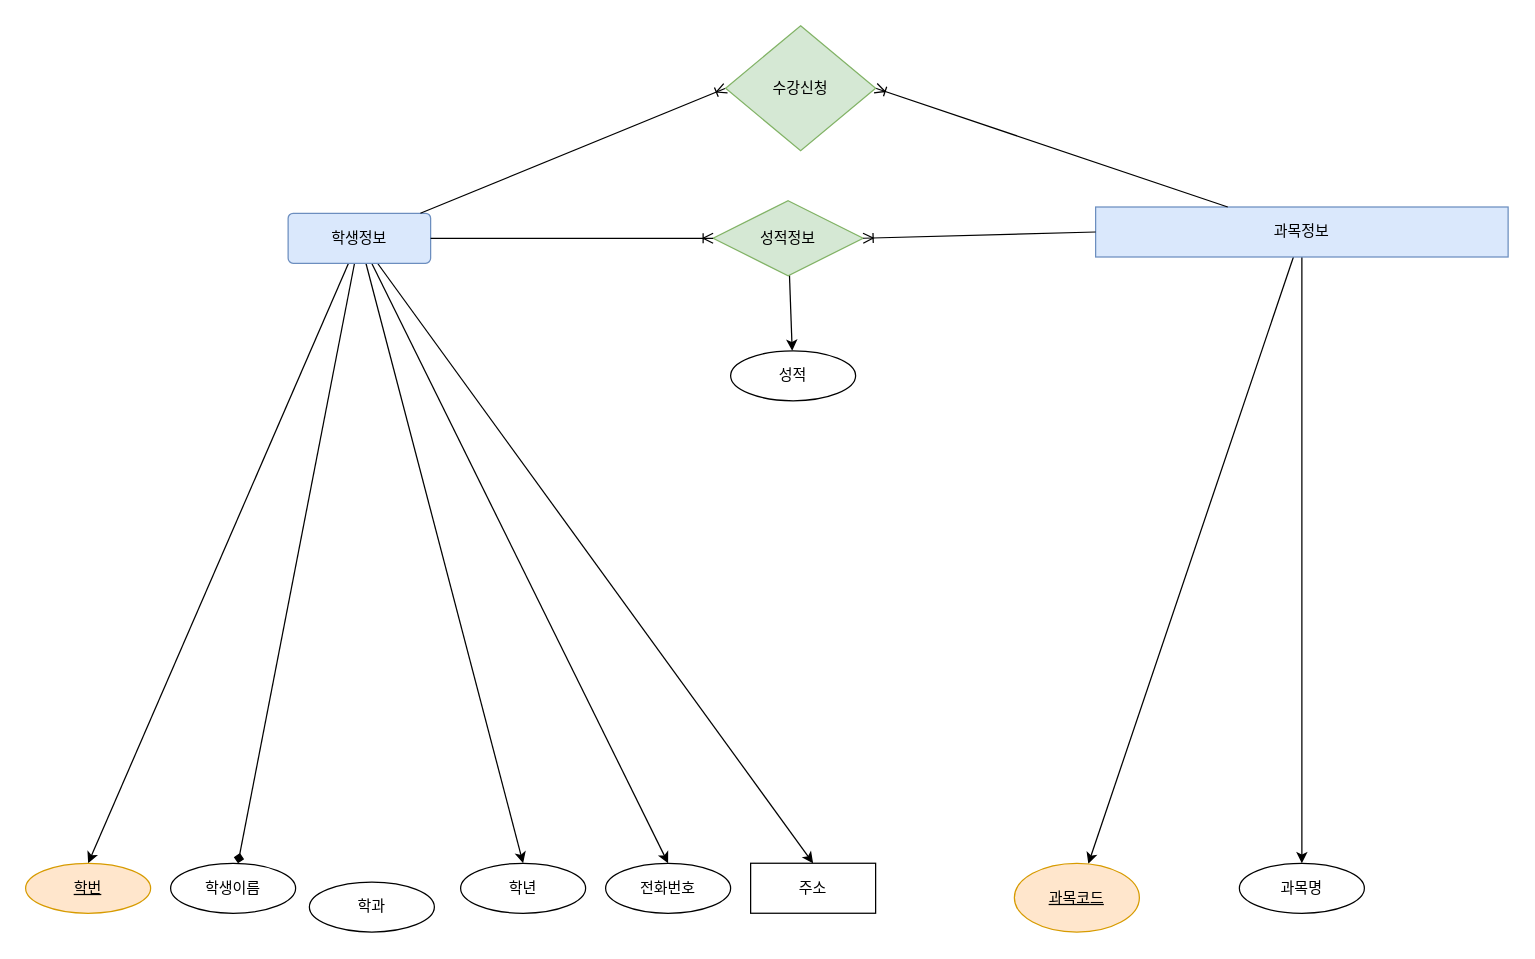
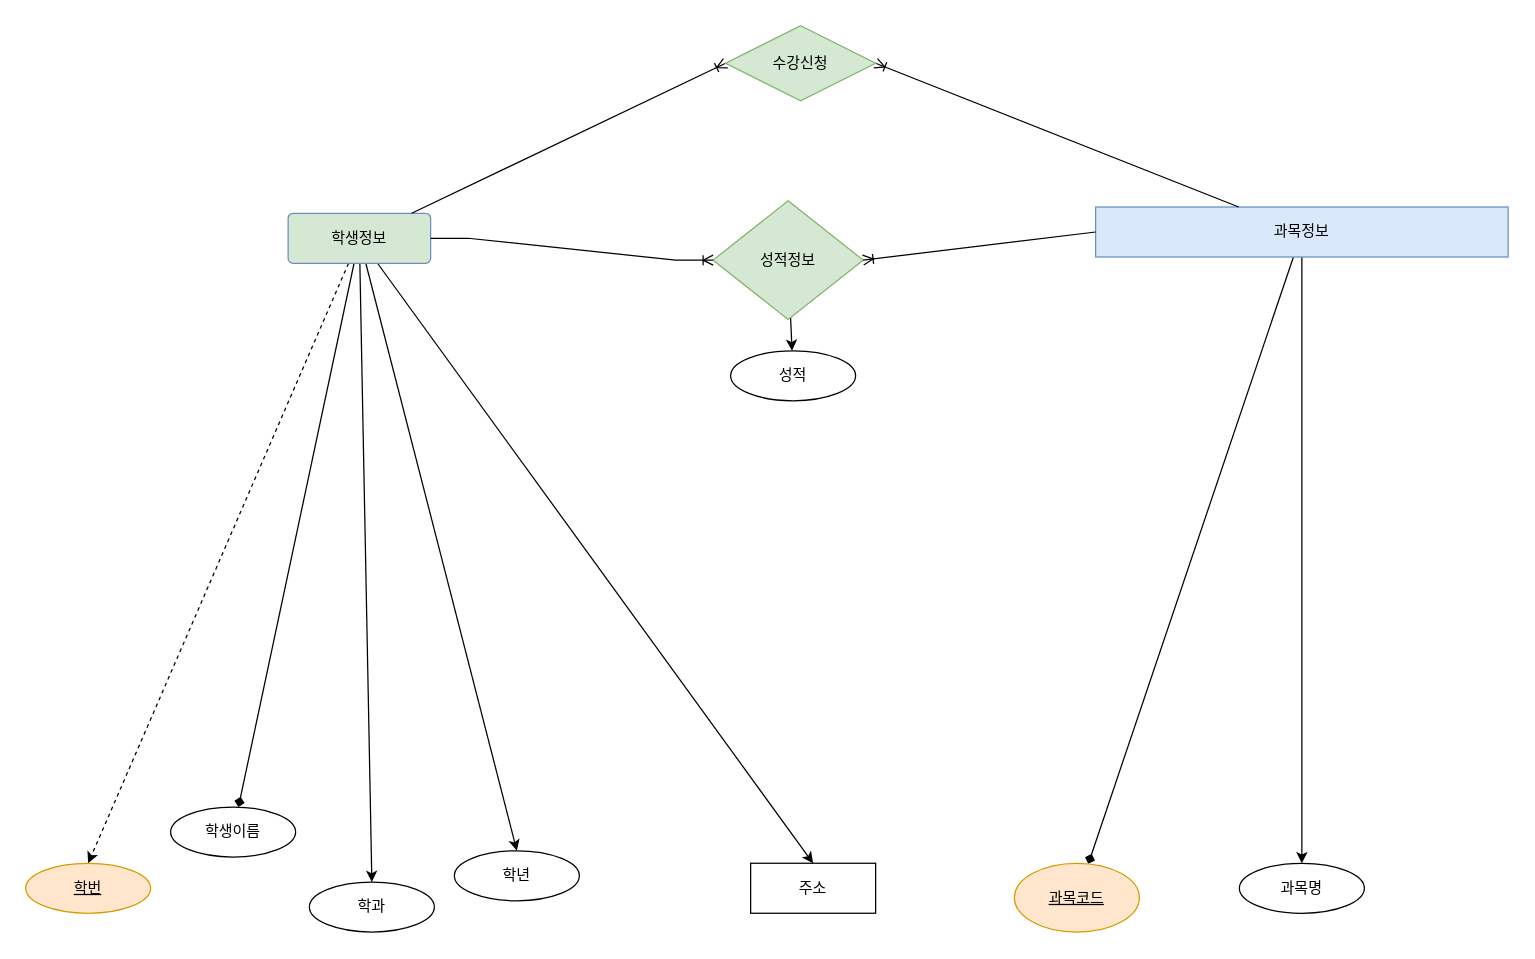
node "수강신청": size 150x125 -> 150x75
node "학생정보": fillcolor #dae8fc -> #d5e8d4
node "성적정보": size 150x75 -> 150x119
edge "학생정보" -> "전화번호": removed
edge "학생정보" -> "학번": style solid -> dashed
edge "학생정보" -> "학과": added
edge "과목정보" -> "과목코드": arrowhead classic -> diamond
node "학생이름": moved (233, 888) -> (233, 832)
node "학년": moved (523, 888) -> (517, 876)
node "전화번호": removed
